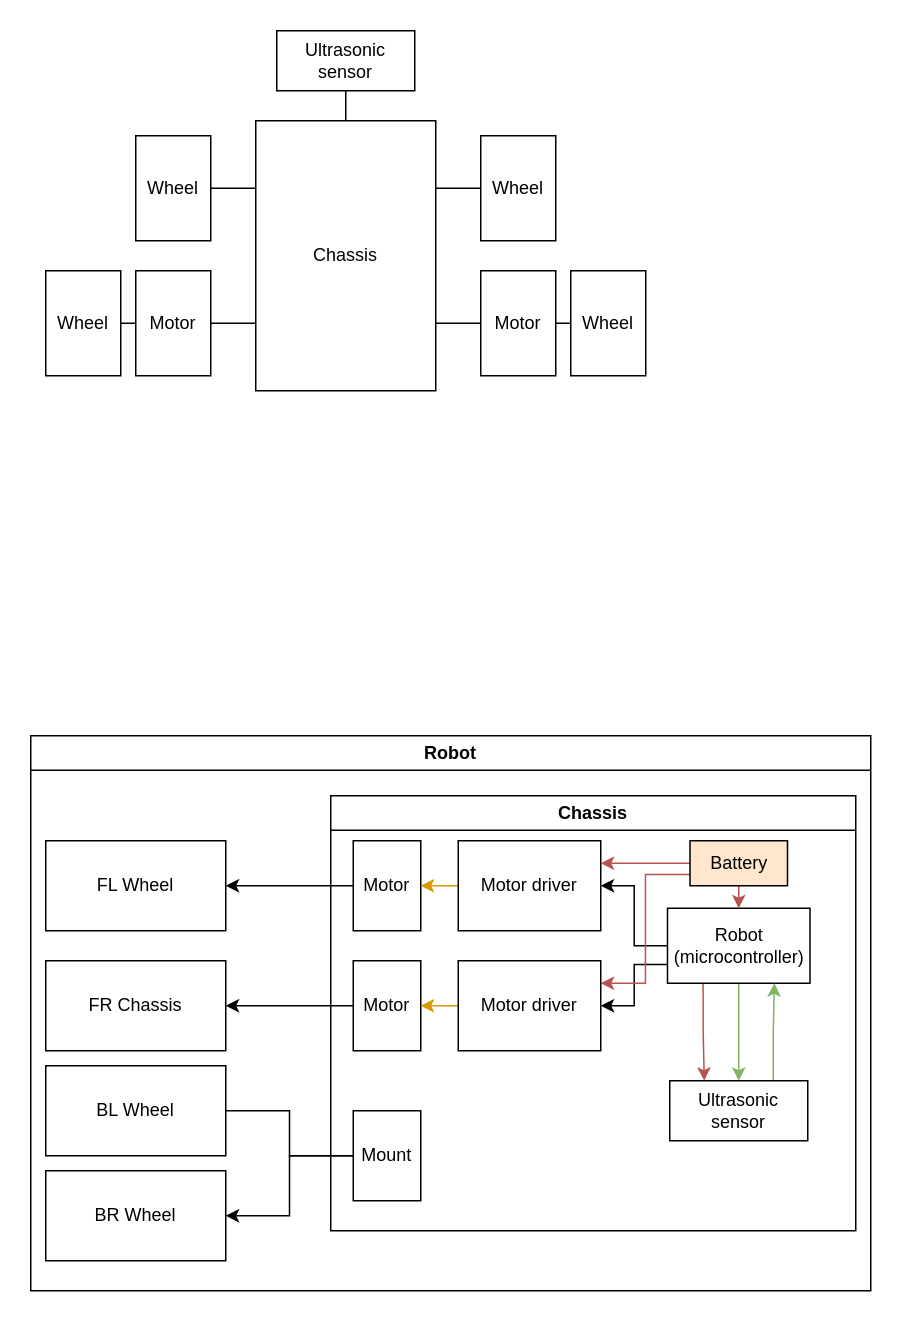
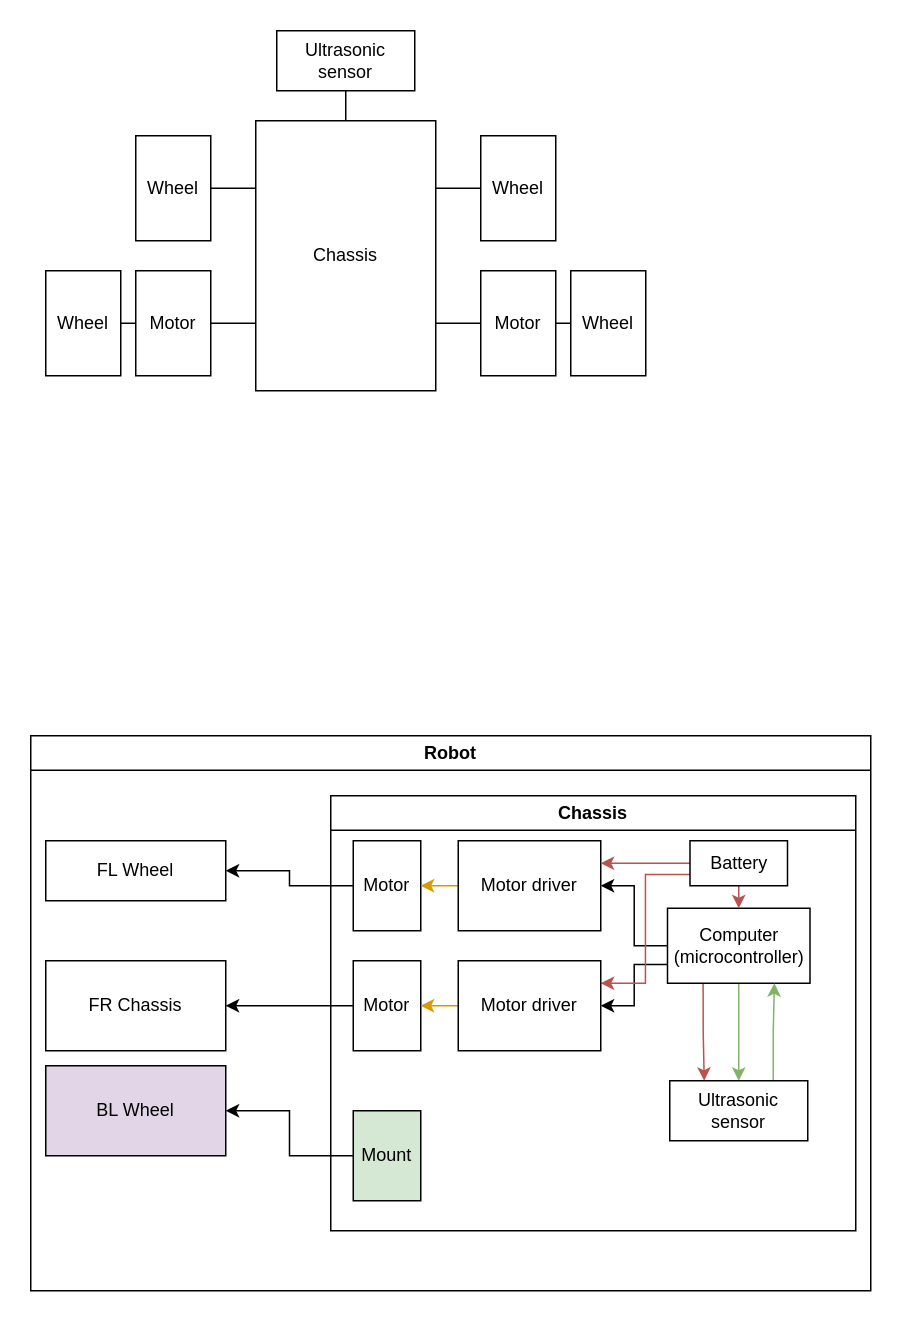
node "Battery": fillcolor #ffe6cc -> #ffffff
node "FL Wheel": size 180x90 -> 180x60
node "Robot (microcontroller)": label "Robot (microcontroller)" -> "Computer (microcontroller)"
node "BL Wheel": fillcolor #ffffff -> #e1d5e7
edge "BL Wheel" -- "Mount": arrowhead none -> classic
node "Mount": fillcolor #ffffff -> #d5e8d4
edge "Mount" -> "BR Wheel": removed
node "BR Wheel": removed
